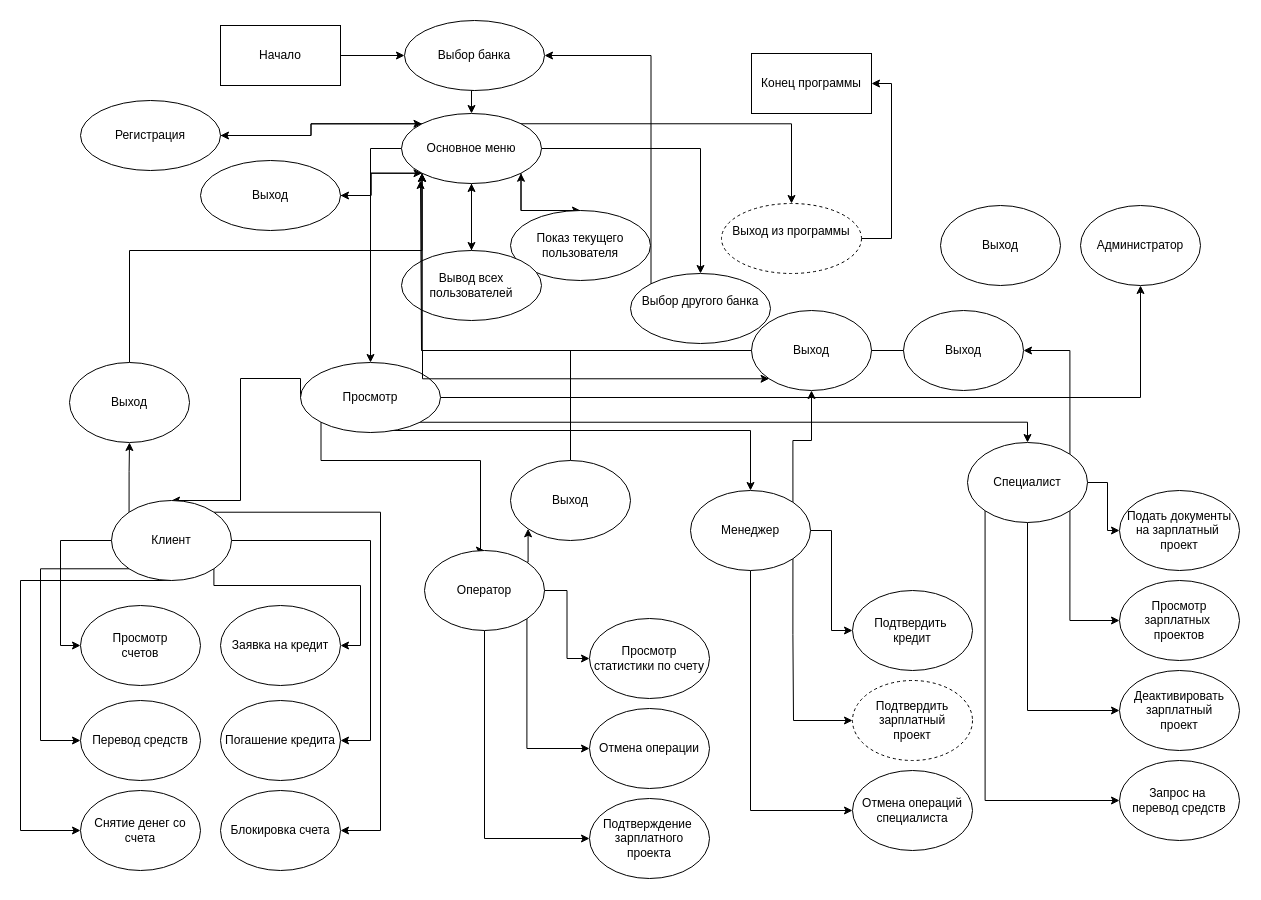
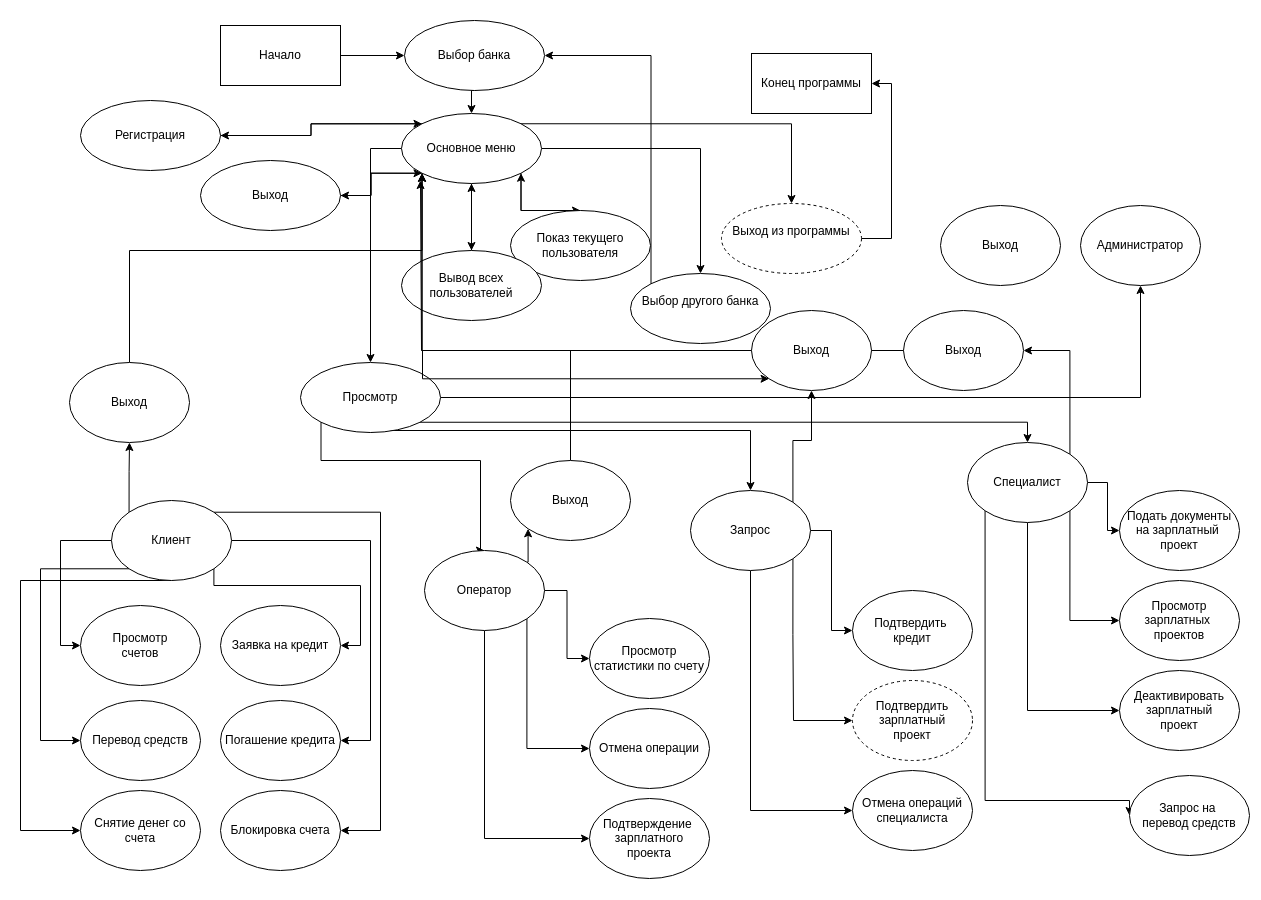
edge "Просмотр" -> "Клиент": removed
node "Менеджер": label "Менеджер" -> "Запрос"
node "Запрос на перевод средств": moved (1180, 801) -> (1190, 816)
